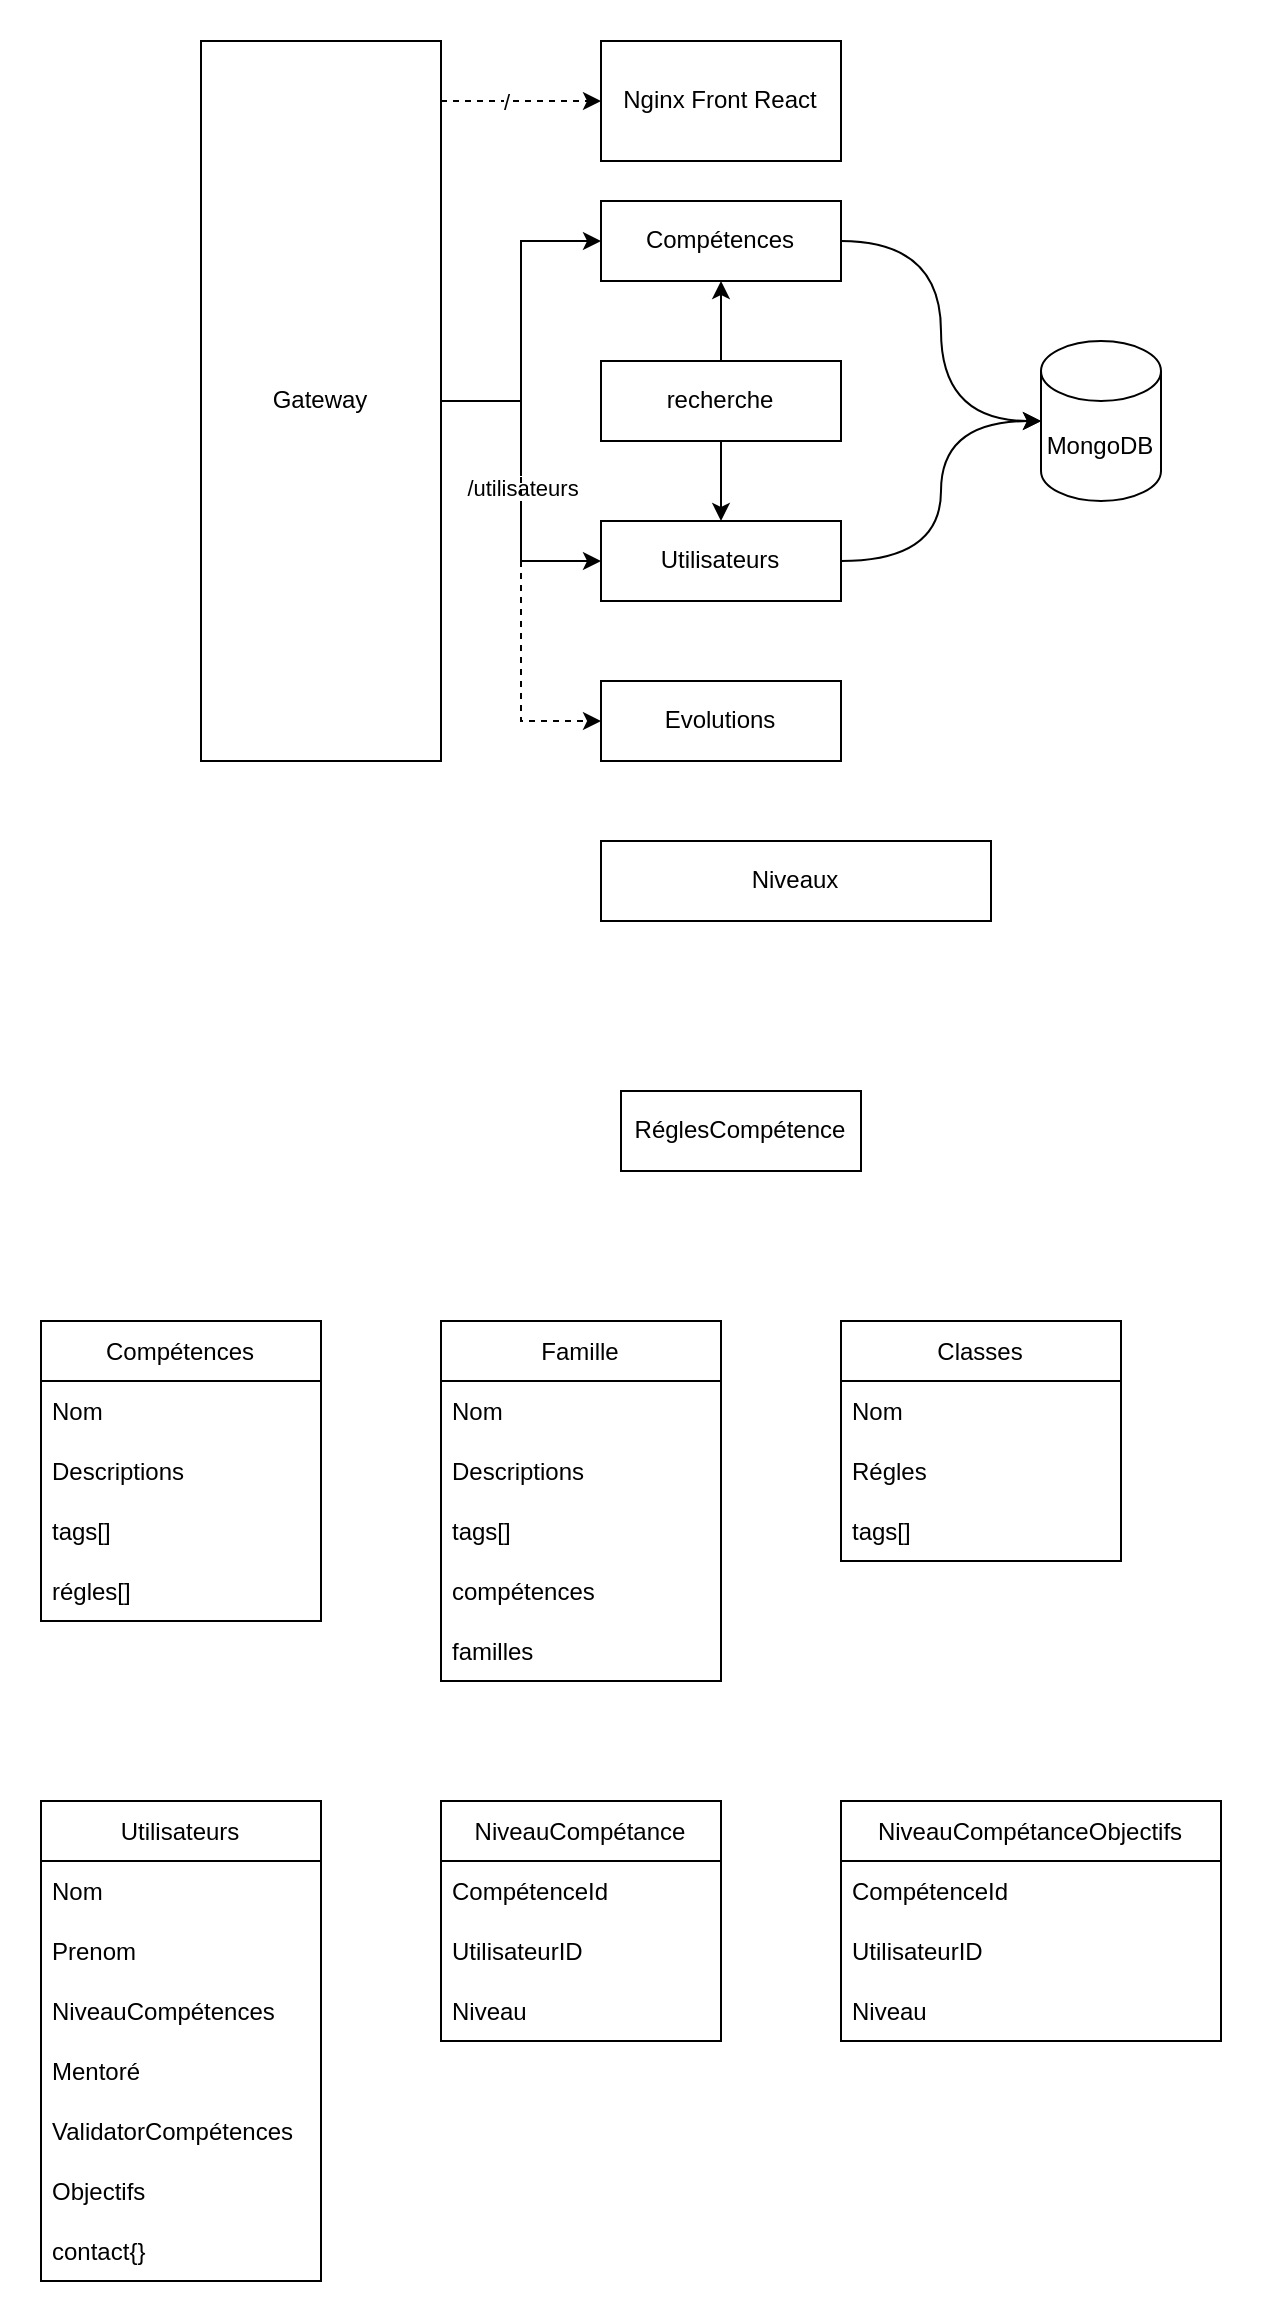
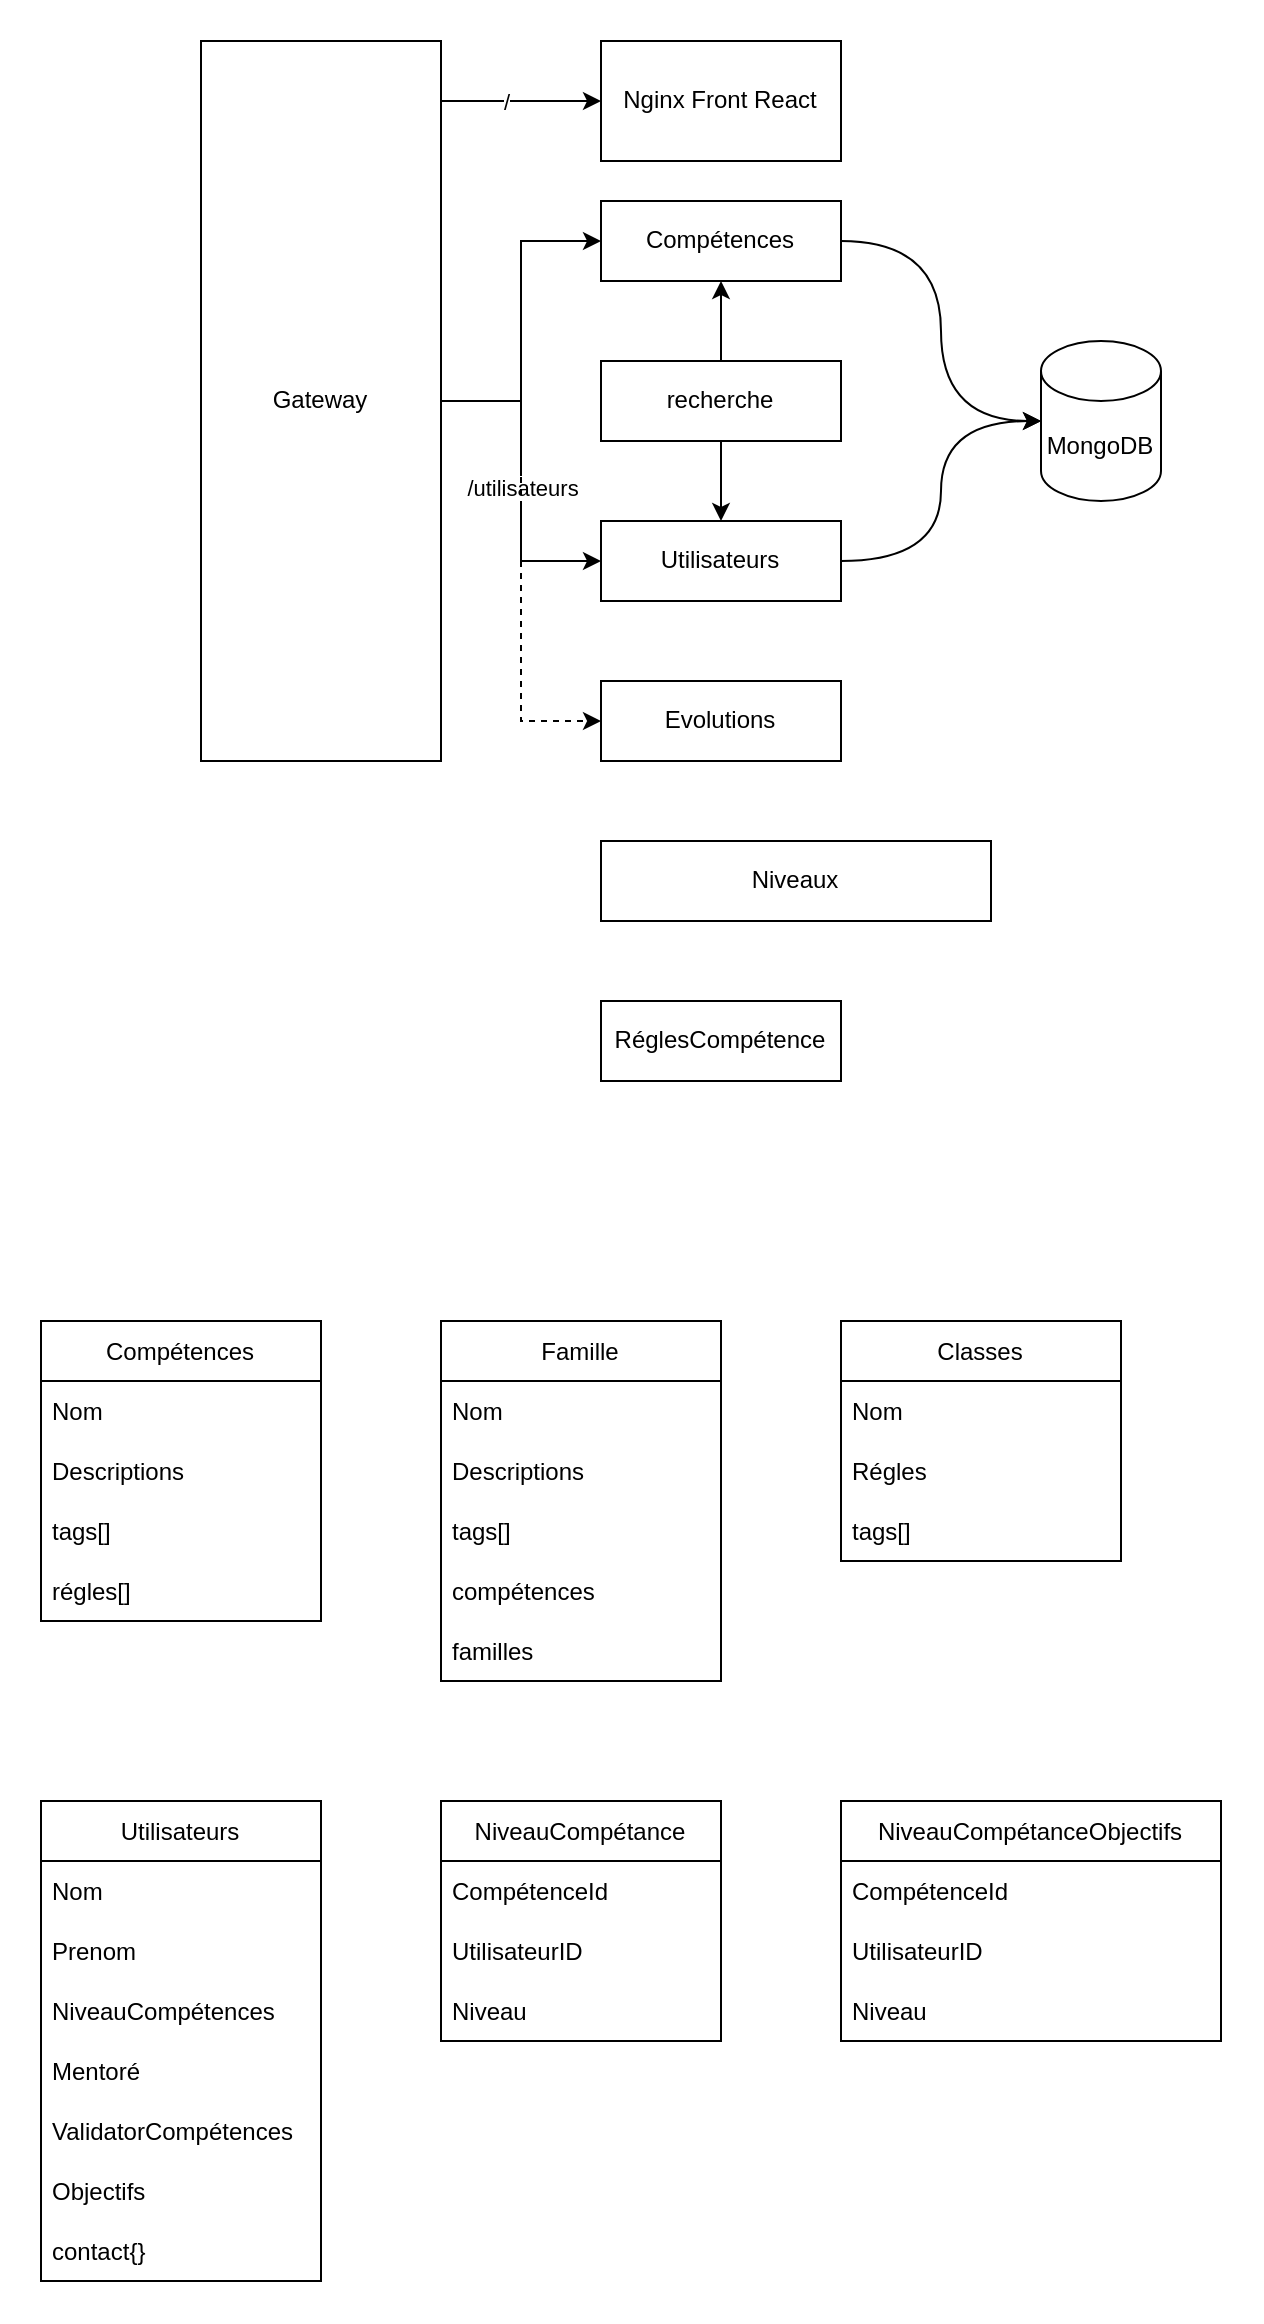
edge "Gateway" -> "Nginx Front React": style dashed -> solid
node "RéglesCompétence": moved (741, 1131) -> (721, 1041)
